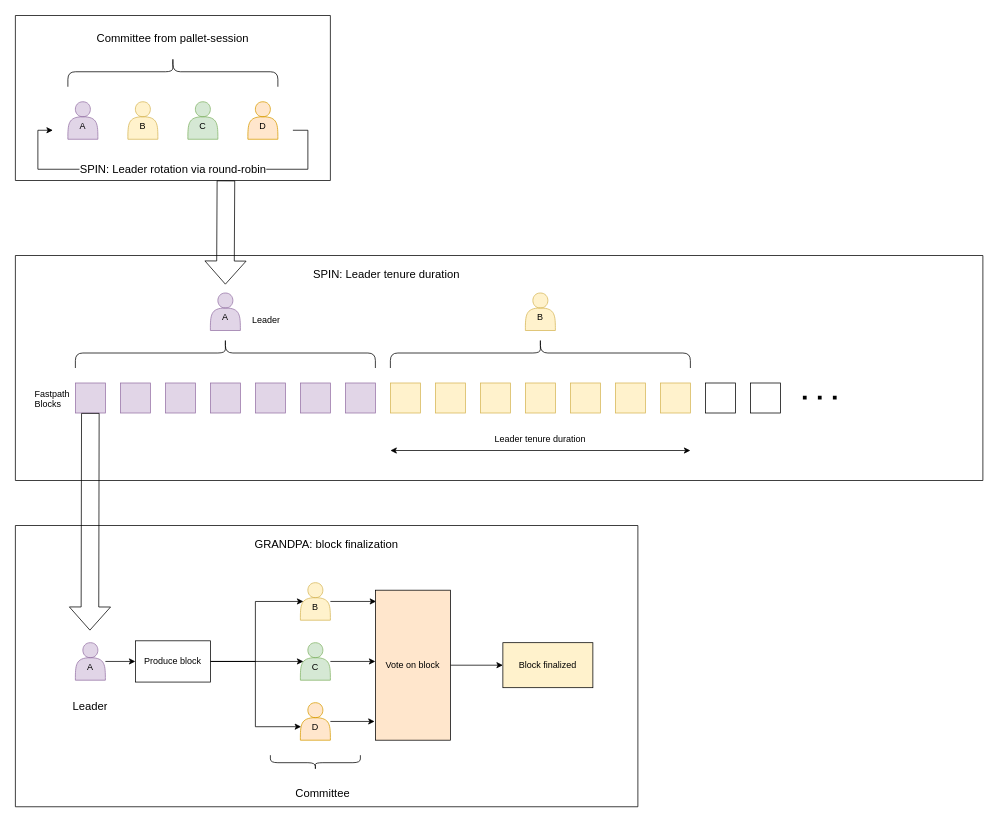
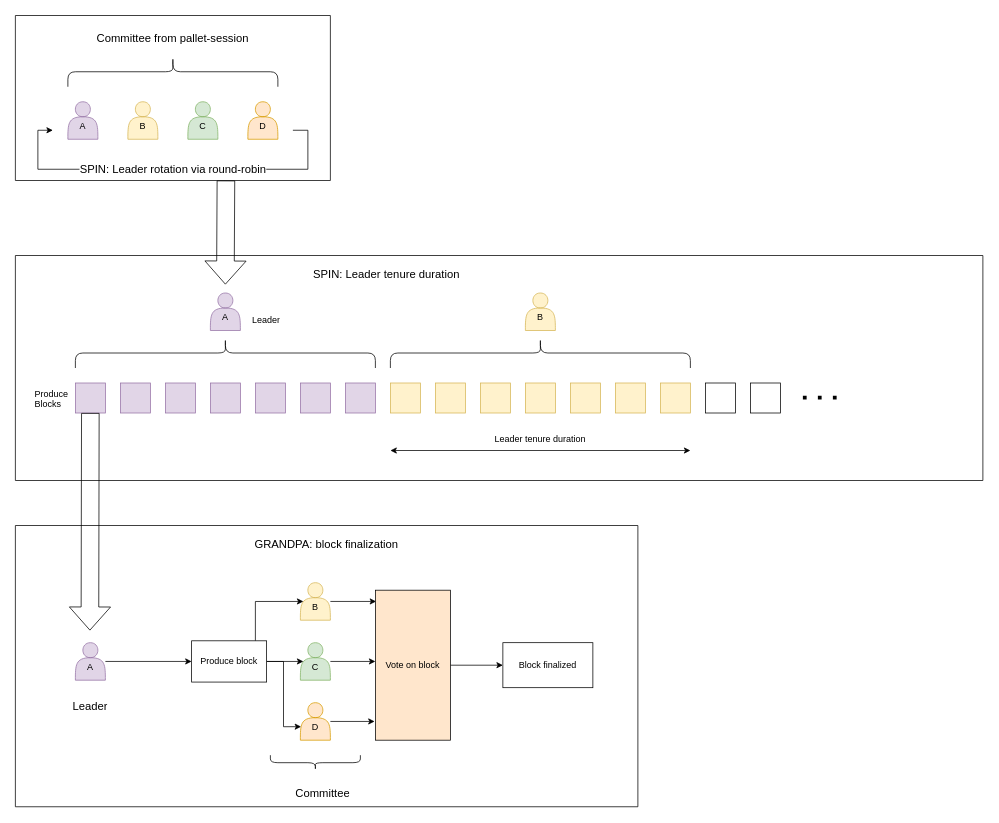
node "Fastpath Blocks": label "Fastpath Blocks" -> "Produce Blocks"
node "Produce block": moved (173, 661) -> (229, 661)
node "Block finalized": fillcolor #fff2cc -> #ffffff
